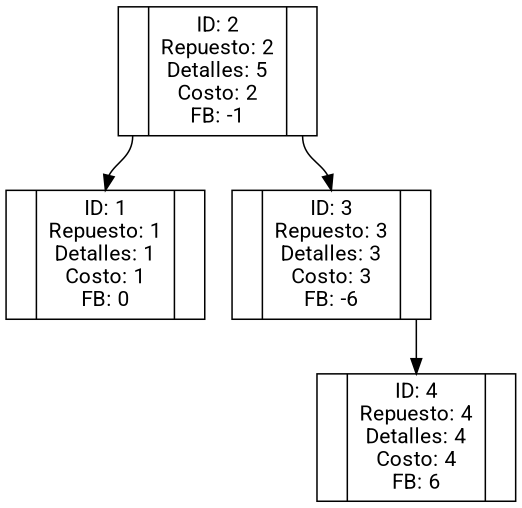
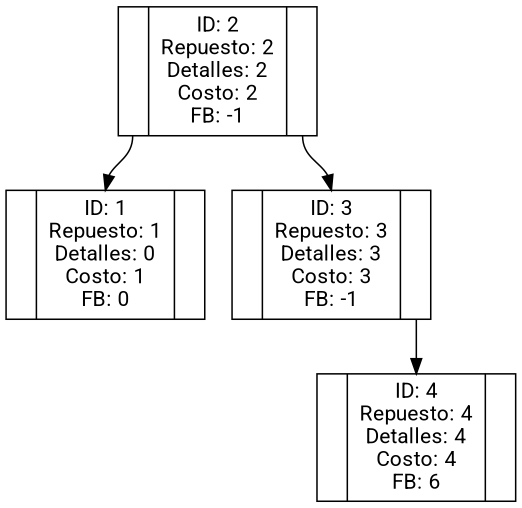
node "ID: 2": text "Detalles: 5" -> "Detalles: 2"
node "ID: 1": text "Detalles: 1" -> "Detalles: 0"
node "ID: 3": text "FB: -6" -> "FB: -1"
